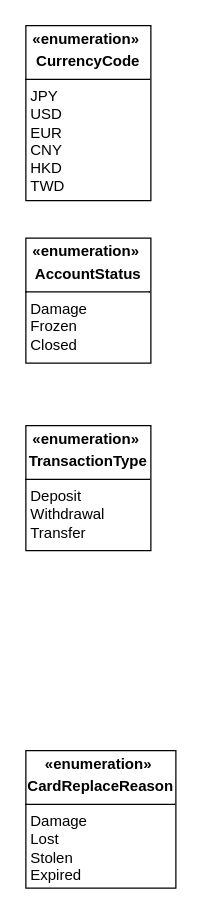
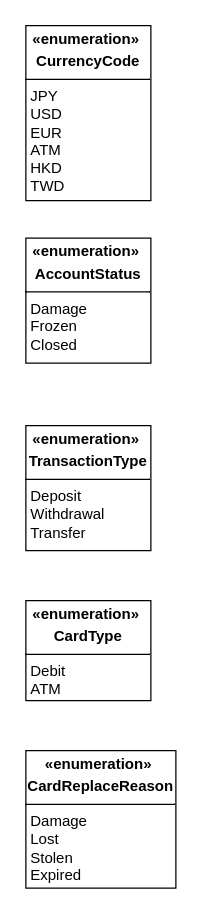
node "«enumeration» CurrencyCode JPY USD EUR CNY HKD TWD": label "«enumeration» CurrencyCode JPY USD EUR CNY HKD TWD" -> "«enumeration» CurrencyCode JPY USD EUR ATM HKD TWD"
node "«enumeration» CardType Debit ATM": added
